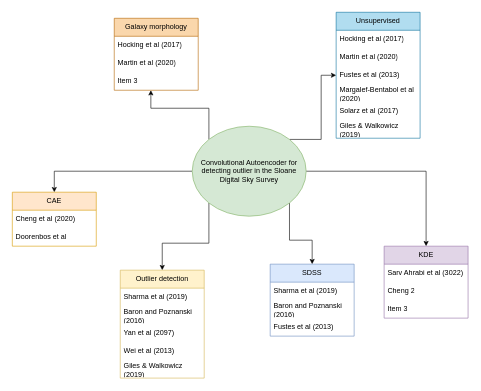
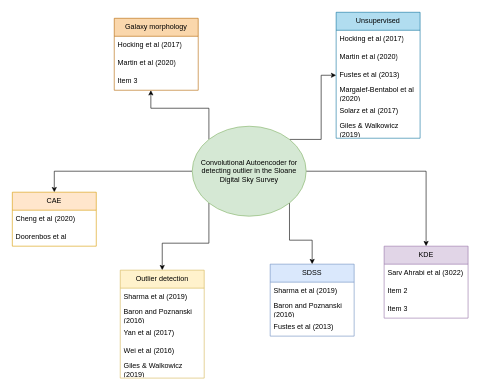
node "Cheng 2": label "Cheng 2" -> "Item 2"
node "Yan et al (2097)": label "Yan et al (2097)" -> "Yan et al (2017)"
node "Wei et al (2013)": label "Wei et al (2013)" -> "Wei et al (2016)"
